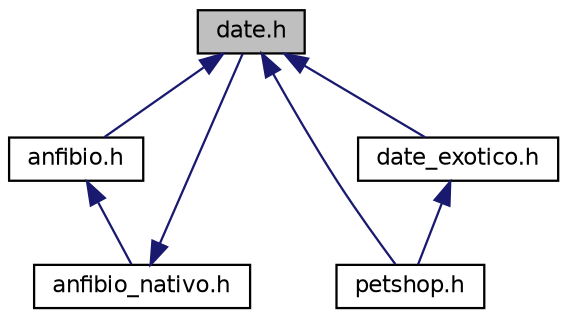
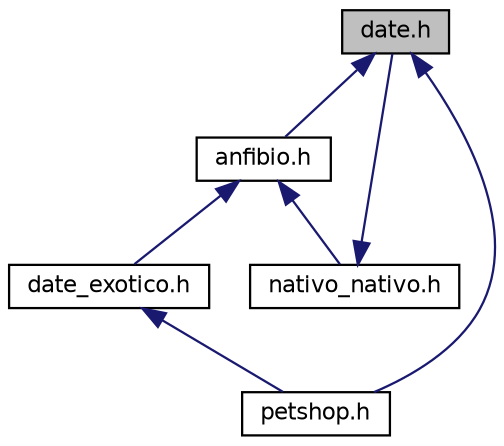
edge "date_exotico.h" -> "date.h": now "date_exotico.h" -> "anfibio.h"
node "anfibio_nativo.h": label "anfibio_nativo.h" -> "nativo_nativo.h"
